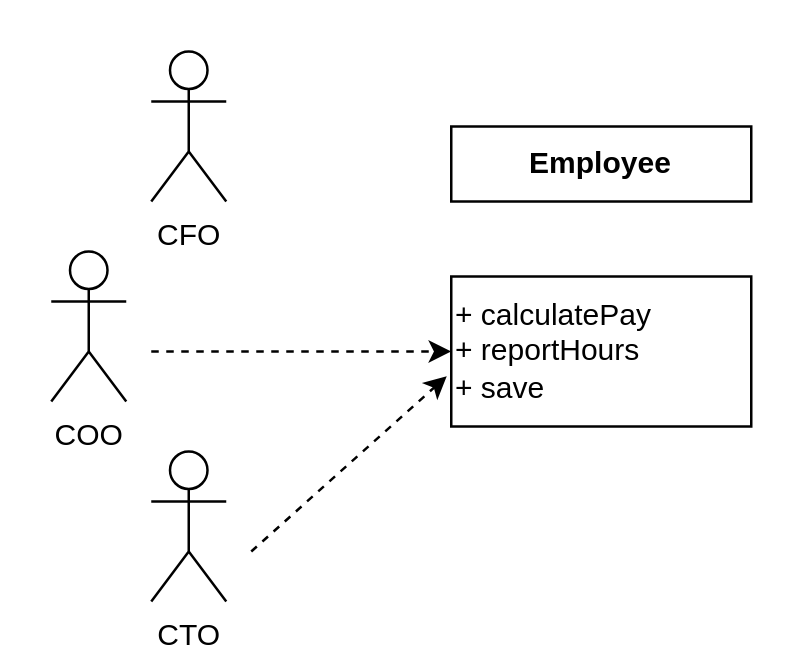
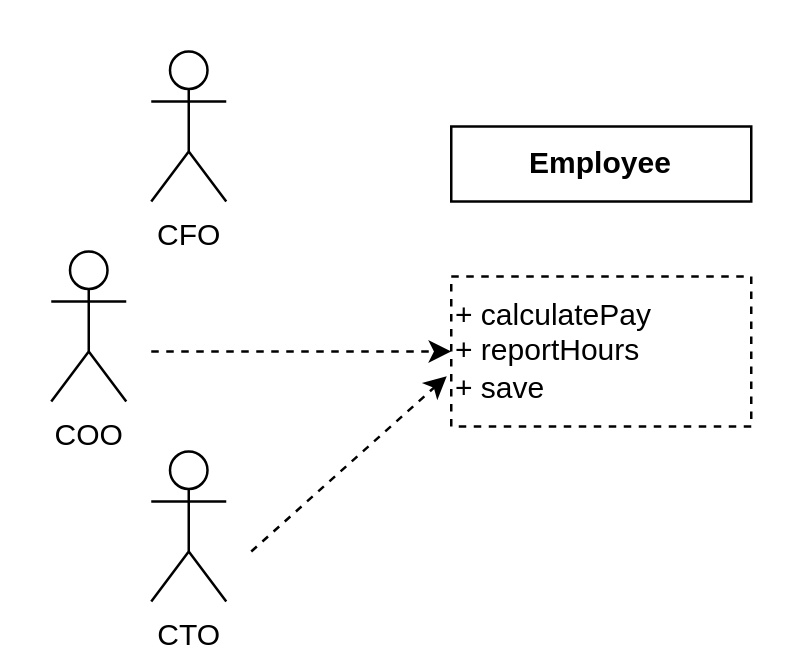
node "+ calculatePay + reportHours + save": style solid -> dashed
